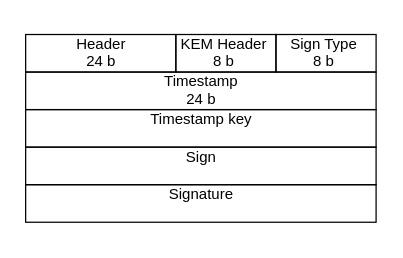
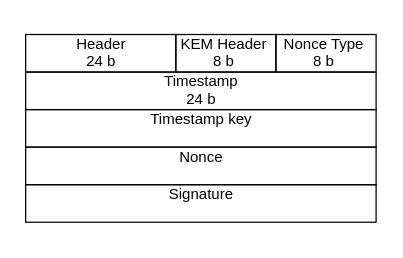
node "Sign Type": label "Sign Type" -> "Nonce Type"
node "Sign": label "Sign" -> "Nonce"
